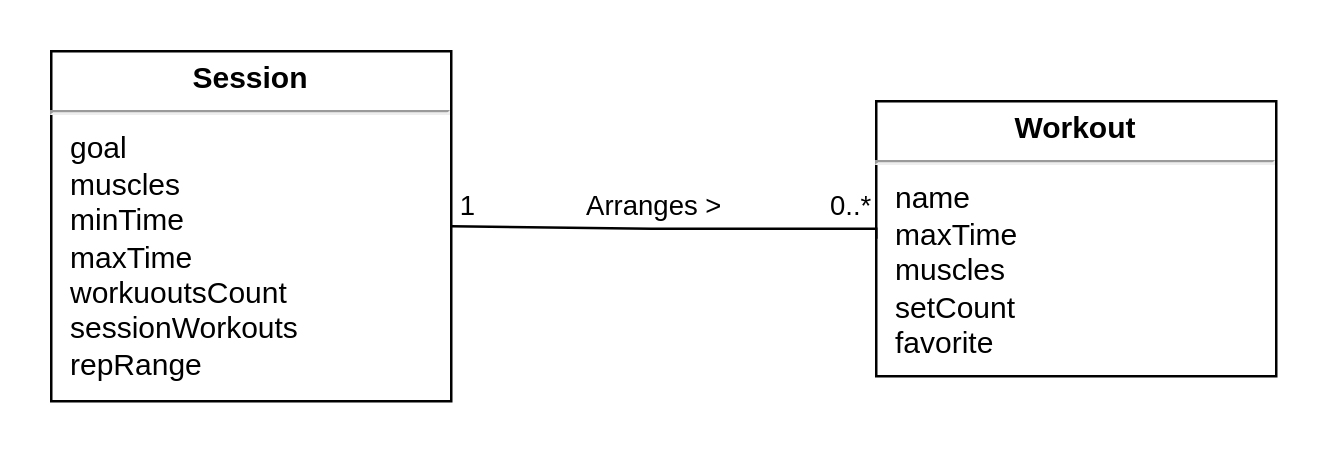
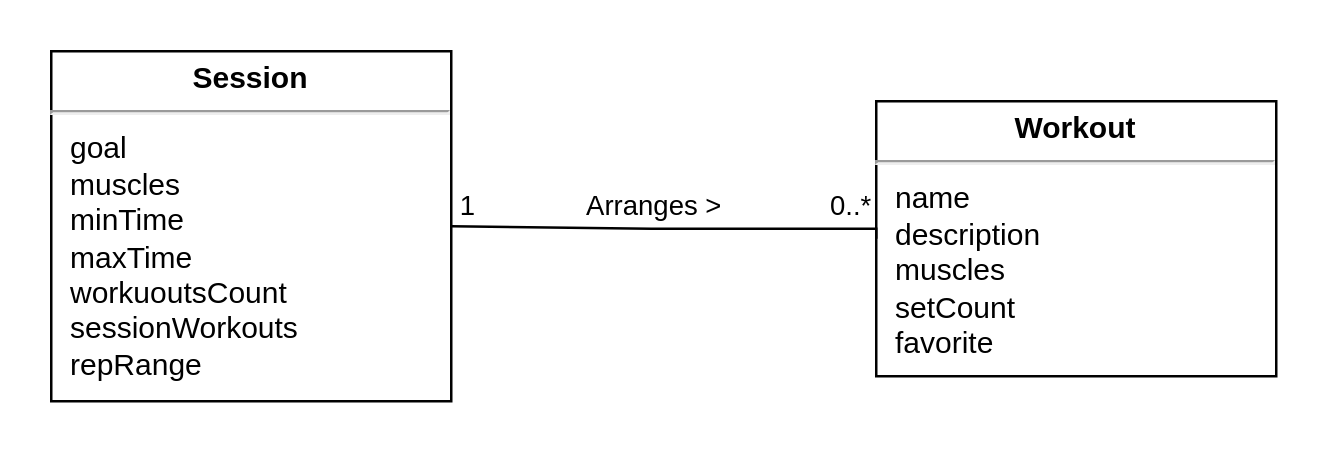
node "Workout name maxTime muscles setCount favorite": label "Workout name maxTime muscles setCount favorite" -> "Workout name description muscles setCount favorite"
